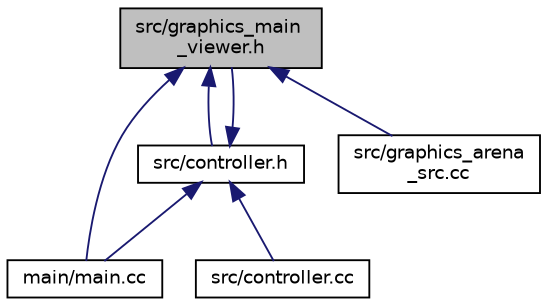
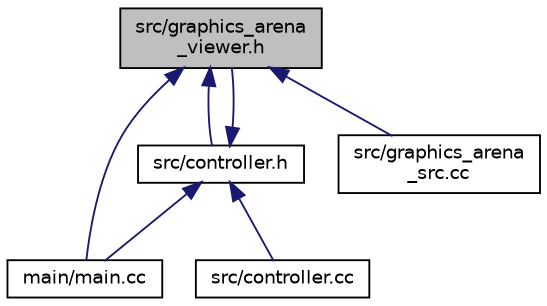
node "src/graphics_main _viewer.h": label "src/graphics_main _viewer.h" -> "src/graphics_arena _viewer.h"
